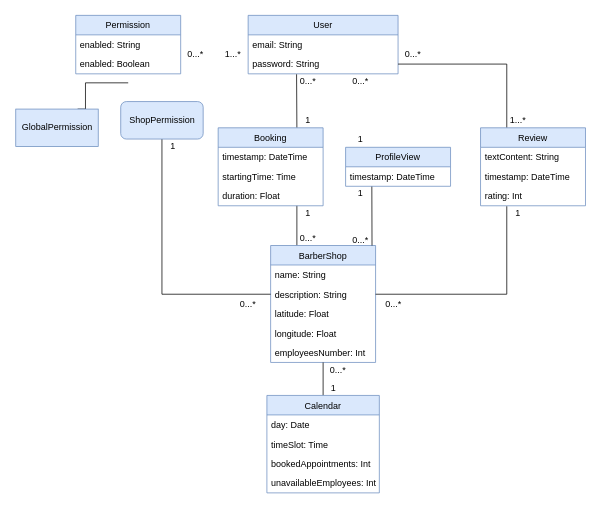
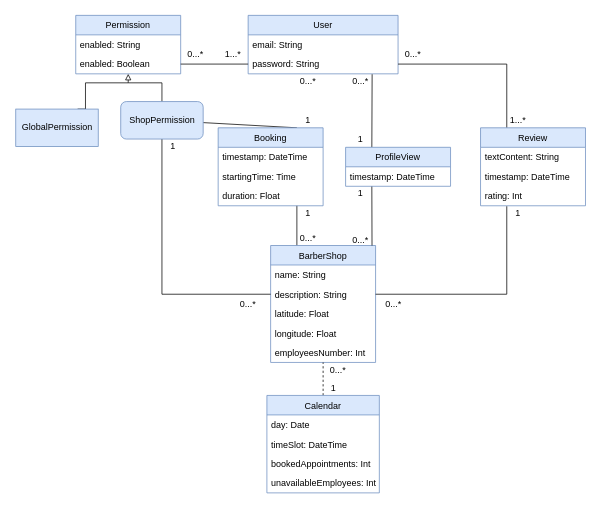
edge "enabled: Boolean" -- "password: String": added
edge "ShopPermission" -> "enabled: Boolean": added
edge "password: String" -- "Booking": now "ShopPermission" -- "Booking"
edge "password: String" -- "ProfileView": added
edge "employeesNumber: Int" -- "Calendar": style solid -> dashed
node "timeSlot: Time": label "timeSlot: Time" -> "timeSlot: DateTime"
